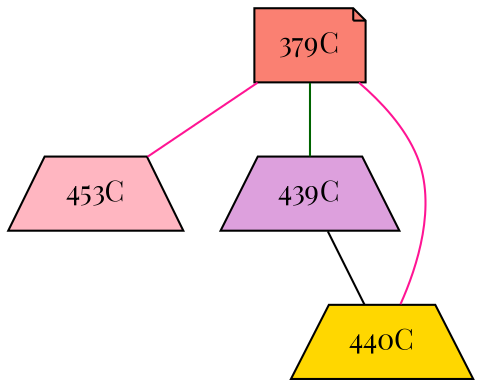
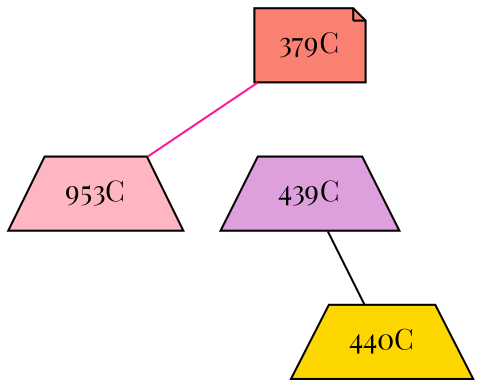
edge "379C" -- "439C": removed
edge "379C" -- "440C": removed
node "453C": label "453C" -> "953C"
